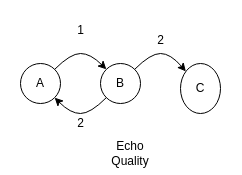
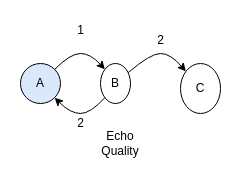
node "A": fillcolor #ffffff -> #dae8fc
node "B": size 40x40 -> 30x40
node "Echo Quality": moved (131, 154) -> (121, 144)
